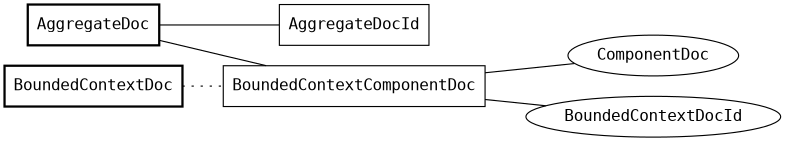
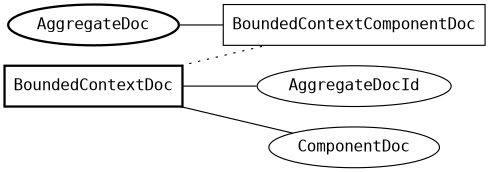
node "AggregateDoc": shape box -> ellipse
edge "AggregateDoc" -- "AggregateDocId": now "BoundedContextDoc" -- "AggregateDocId"
node "AggregateDocId": shape box -> ellipse
edge "ComponentDoc" -- "BoundedContextComponentDoc": now "ComponentDoc" -- "BoundedContextDoc"
node "BoundedContextDocId": removed
